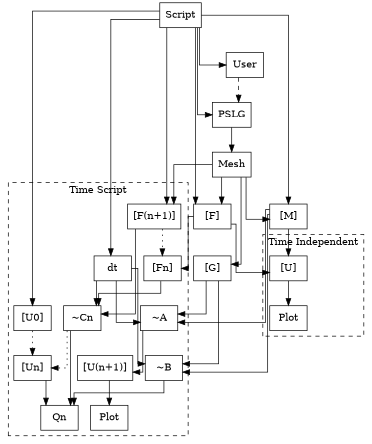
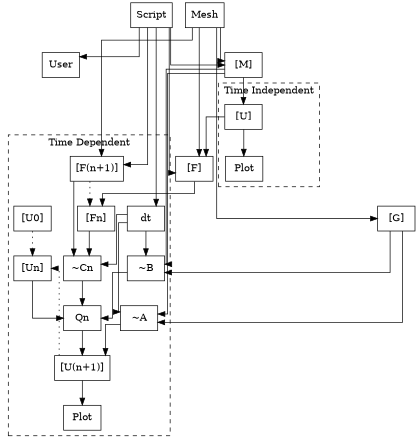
edge "Script" -> "[U0]": removed
node "PSLG": removed
cluster "Time Script": label "Time Script" -> "Time Dependent"
edge "[F]" -> "[U]": reversed
edge "Qn" -> "[U(n+1)]": added
edge "~Cn" -> "[Un]": now "[U(n+1)]" -> "[Un]"
